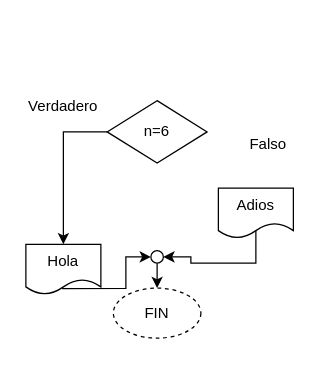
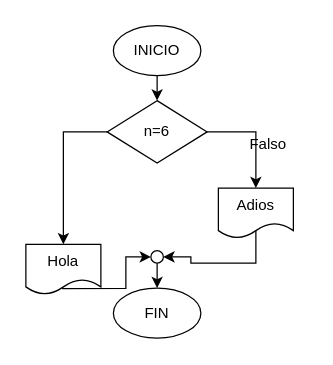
node "INICIO": added
edge "INICIO" -> "n=6": added
node "Verdadero": removed
edge "n=6" -> "Adios": added
node "FIN": style dashed -> solid
